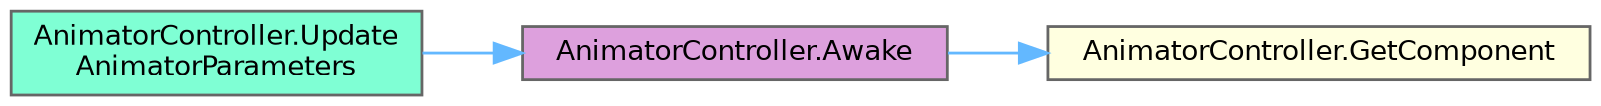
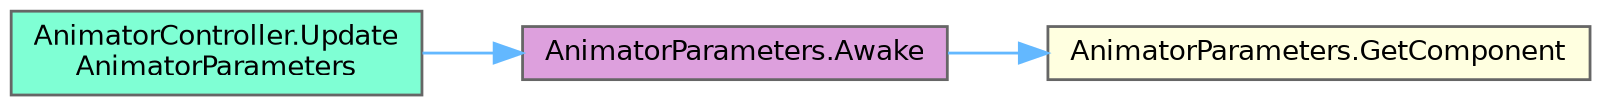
node "AnimatorController.Awake": label "AnimatorController.Awake" -> "AnimatorParameters.Awake"
node "AnimatorController.GetComponent": label "AnimatorController.GetComponent" -> "AnimatorParameters.GetComponent"
